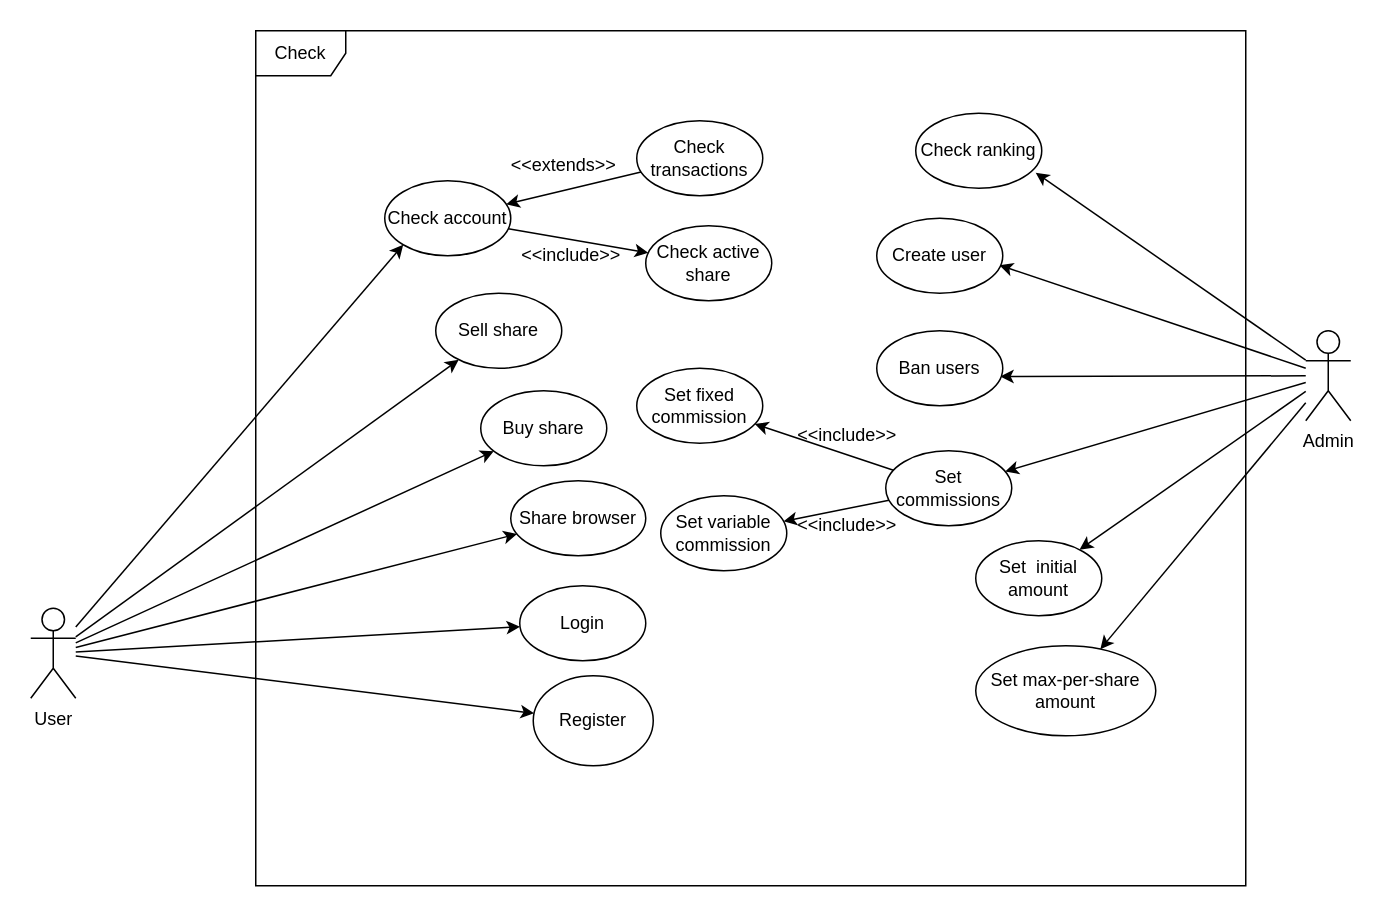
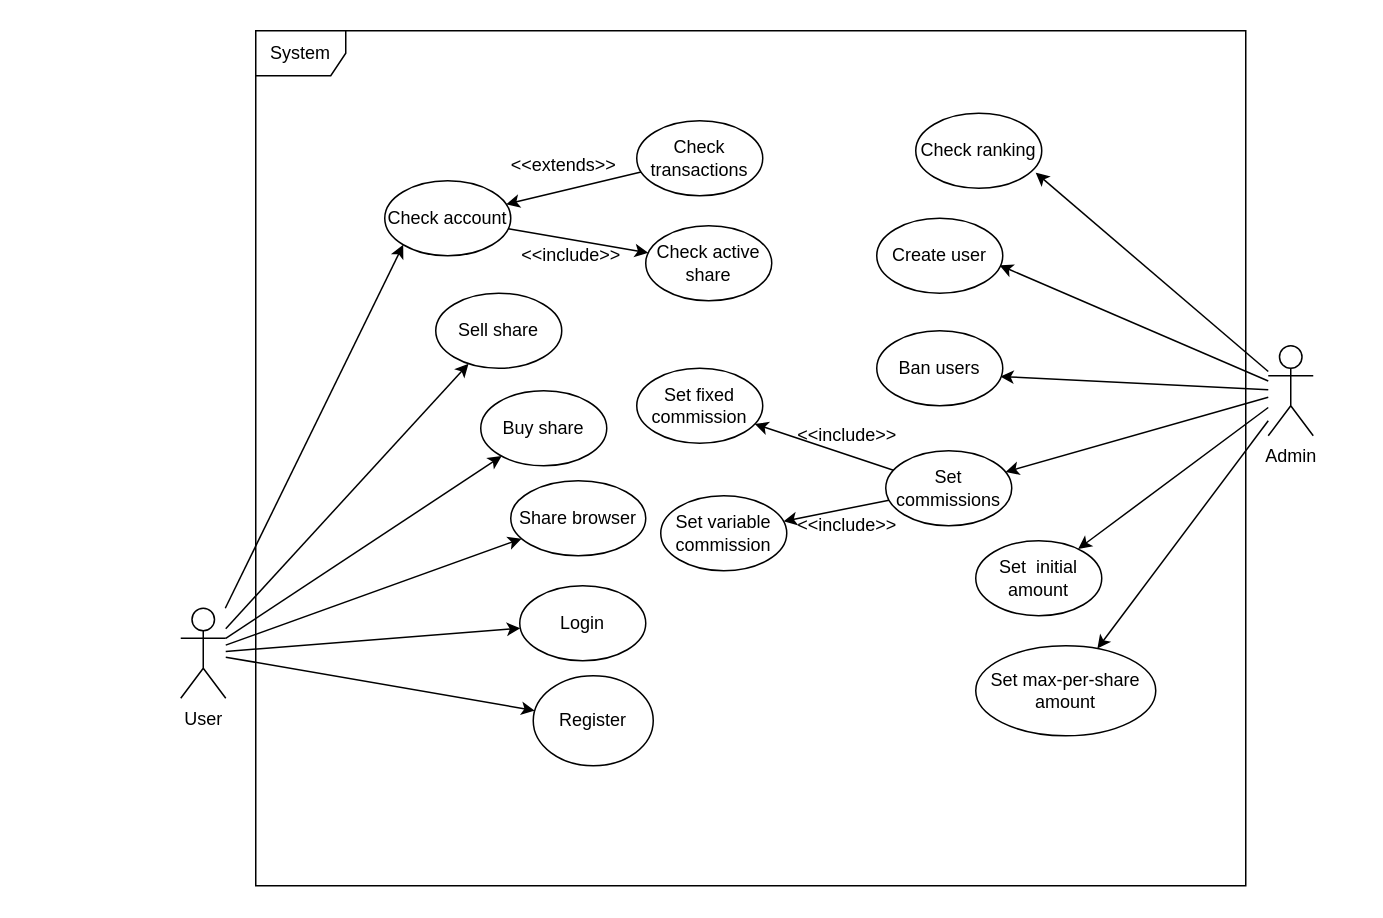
node "Check": label "Check" -> "System"
node "Admin": moved (1328, 376) -> (1291, 391)
node "User": moved (53, 653) -> (203, 653)
